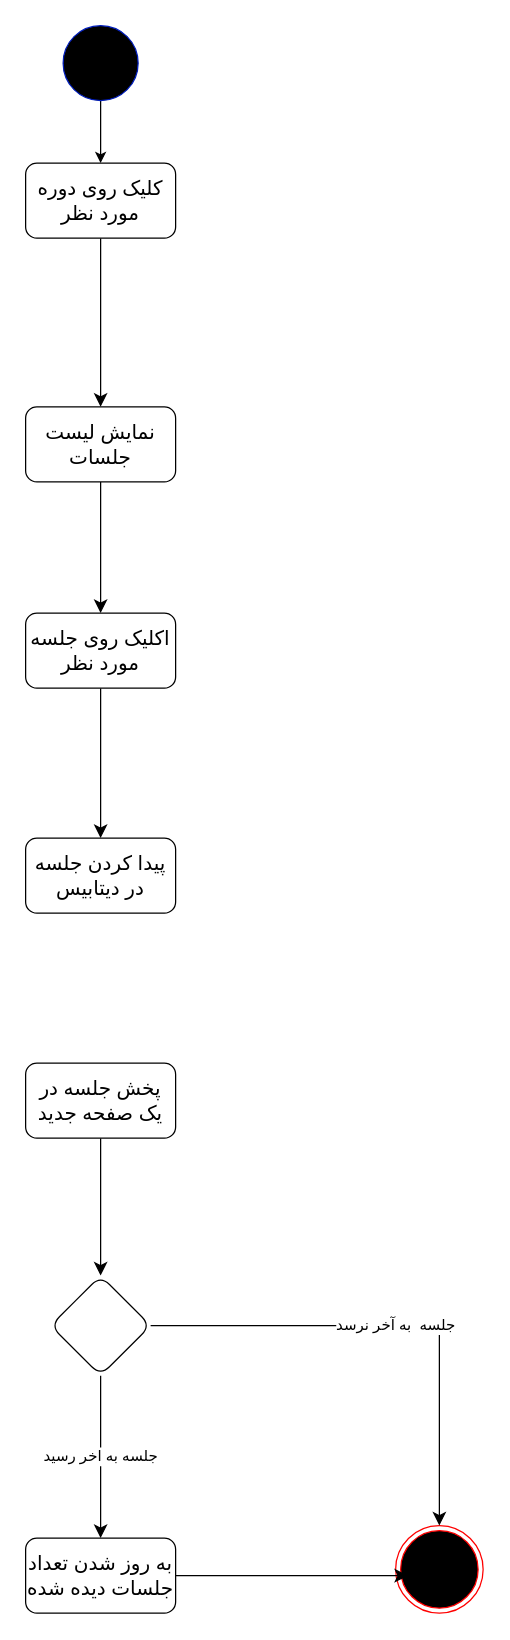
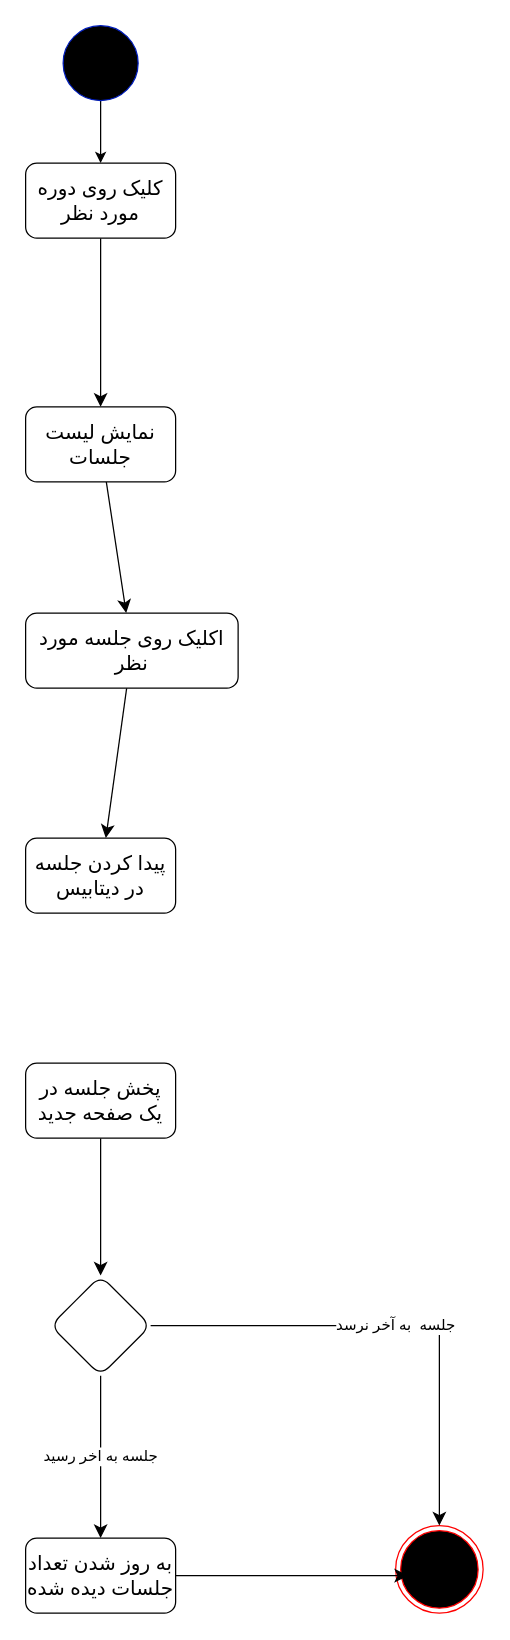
node "اکلیک روی جلسه مورد نظر": size 150x75 -> 213x75
